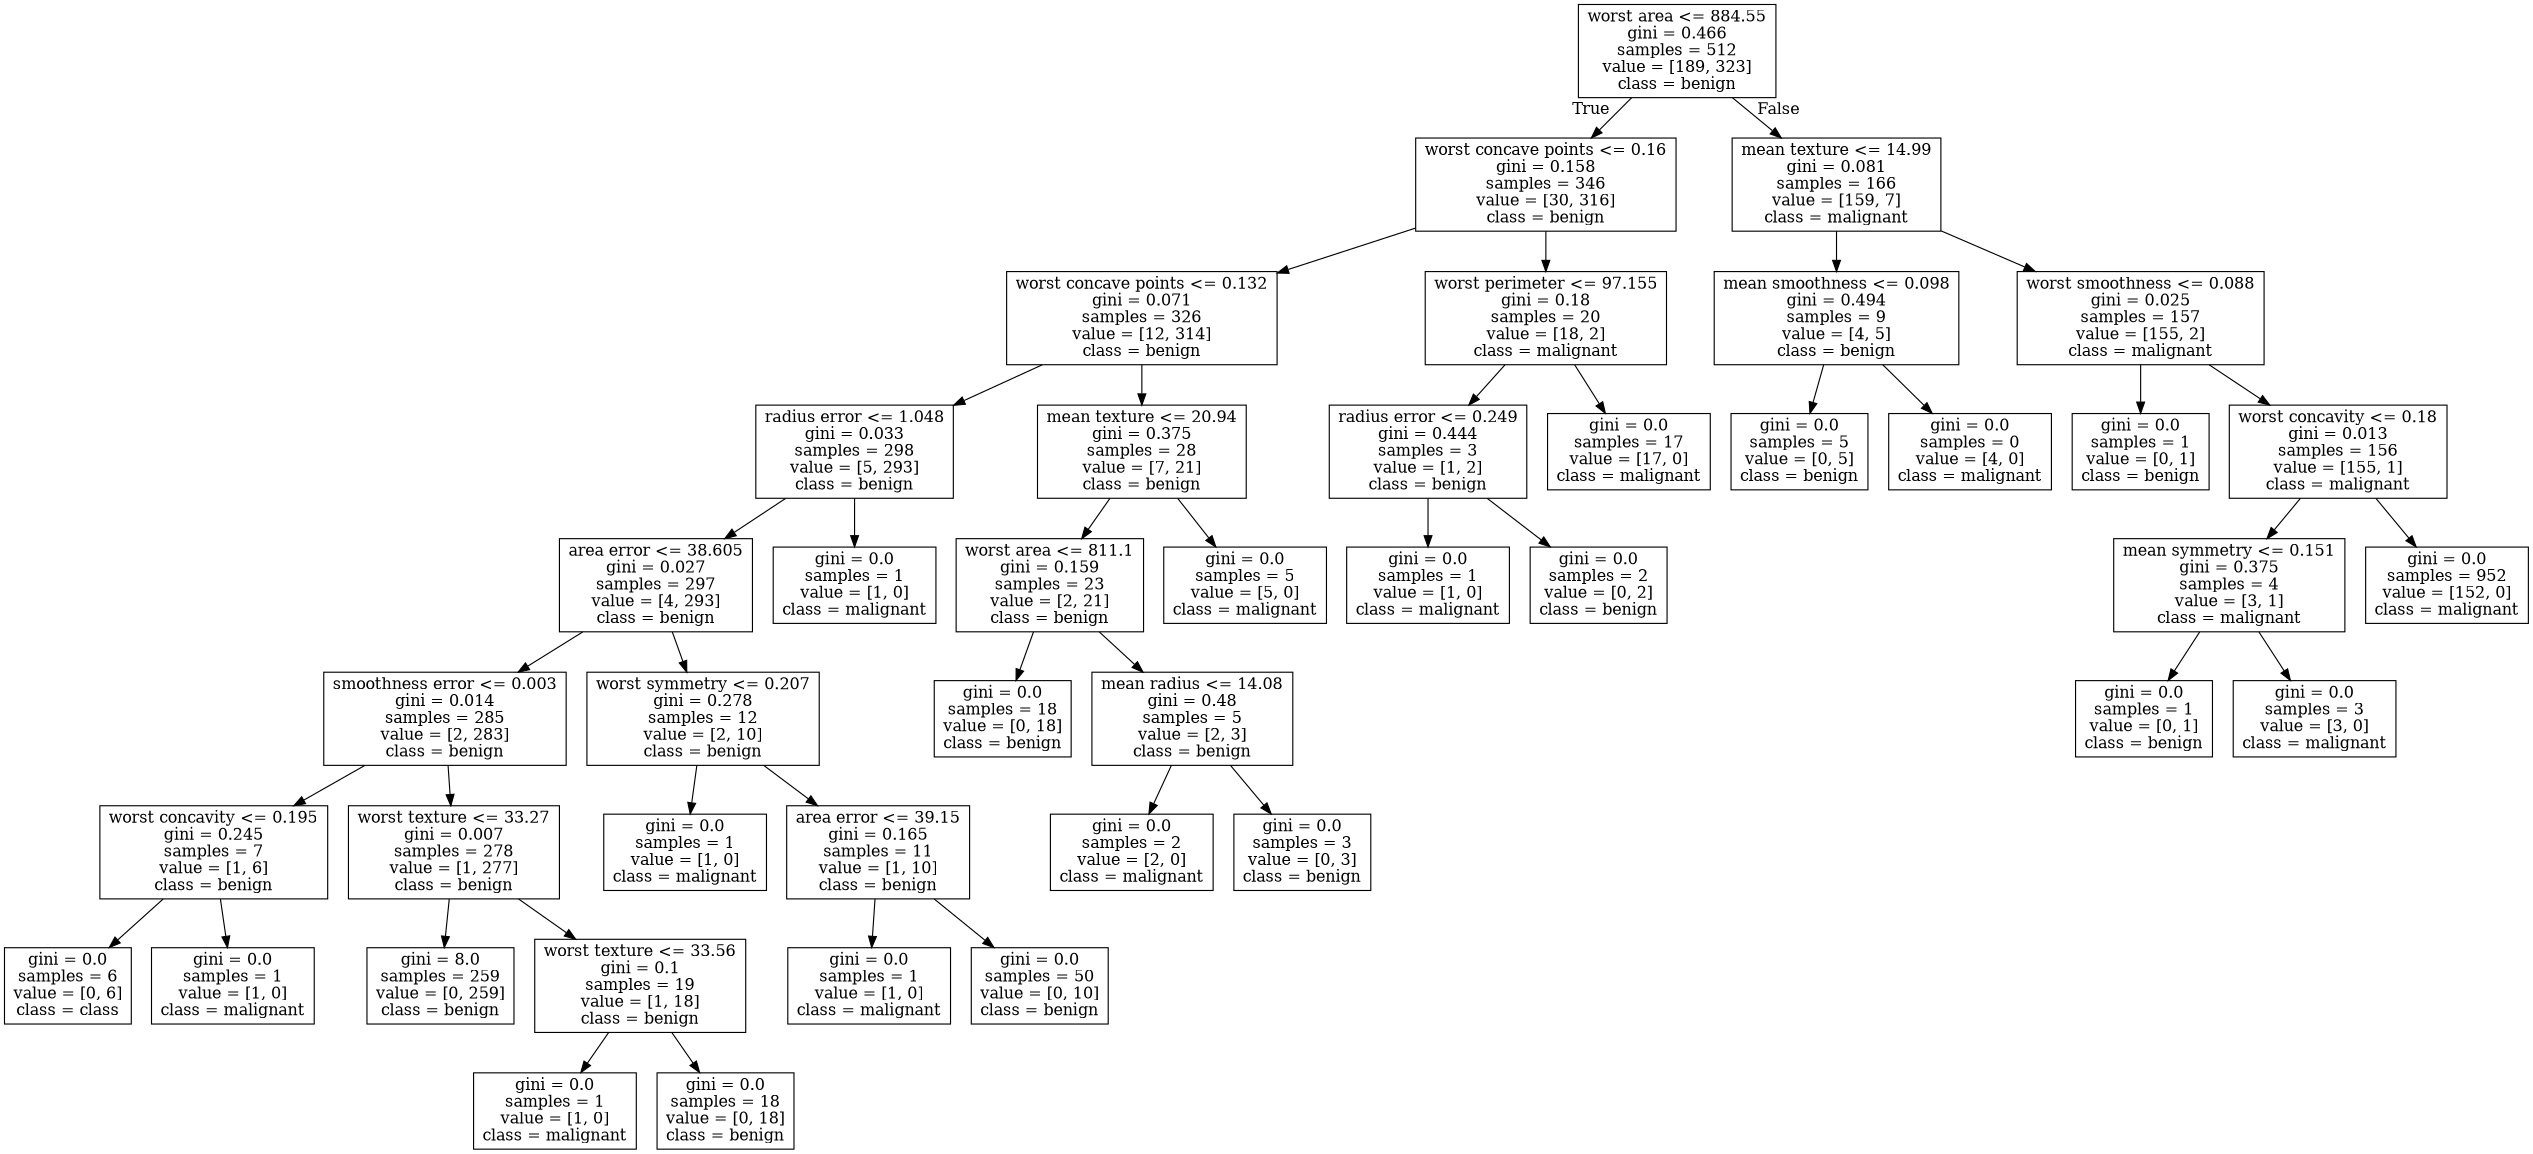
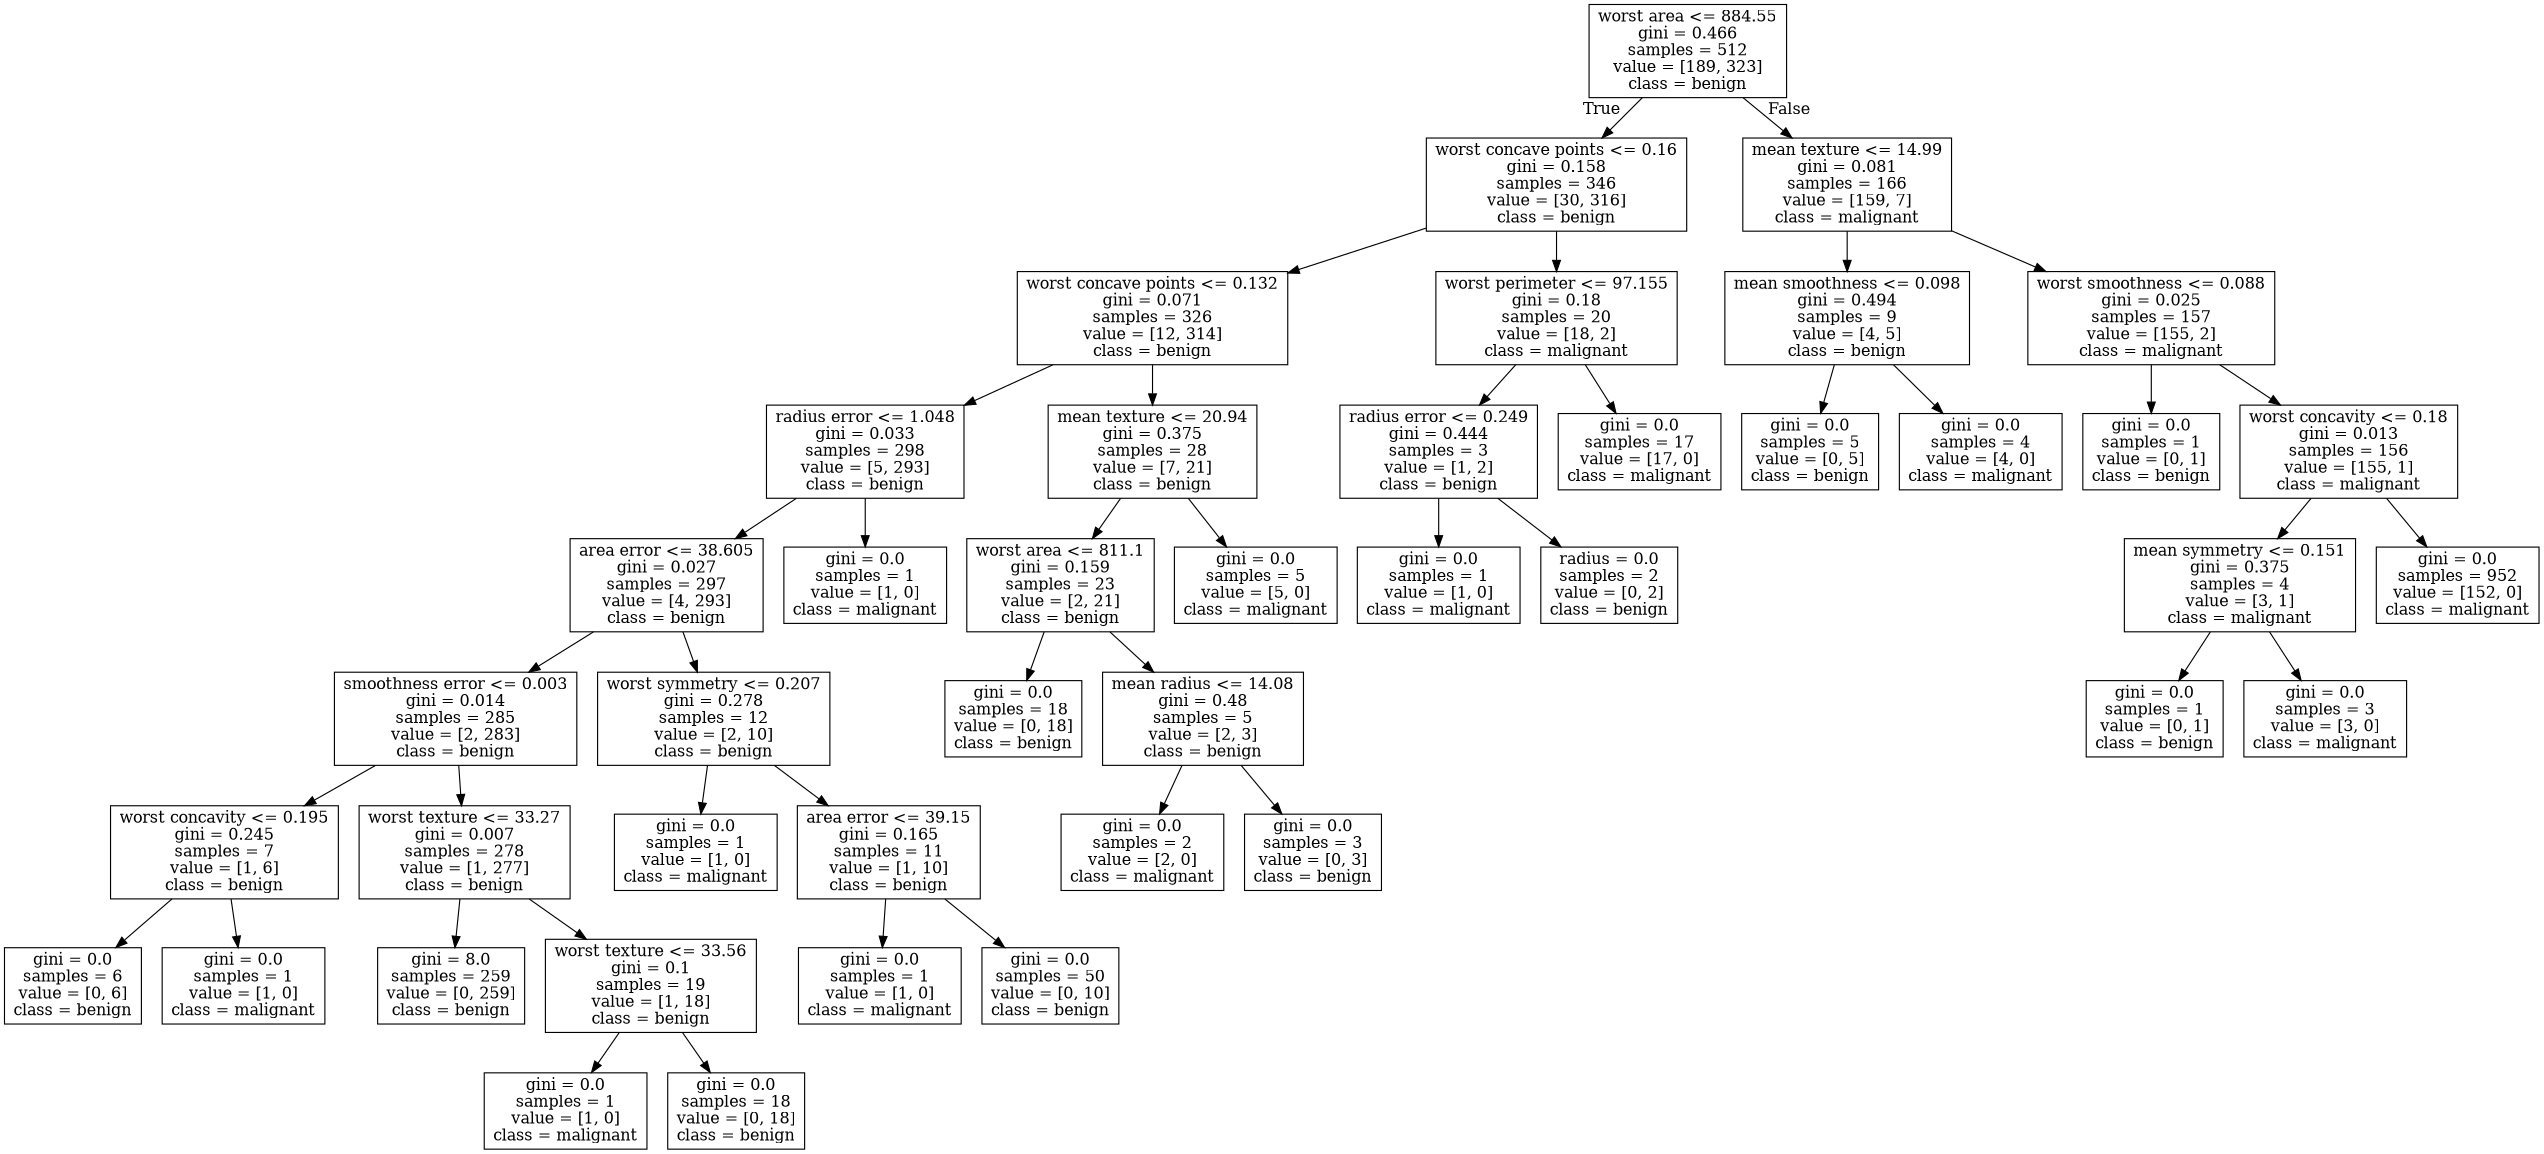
node "gini = 0.0 samples = 0 value = [4, 0] class = malignant": label "gini = 0.0 samples = 0 value = [4, 0] class = malignant" -> "gini = 0.0 samples = 4 value = [4, 0] class = malignant"
node "gini = 0.0 samples = 2 value = [0, 2] class = benign": label "gini = 0.0 samples = 2 value = [0, 2] class = benign" -> "radius = 0.0 samples = 2 value = [0, 2] class = benign"
node "gini = 0.0 samples = 6 value = [0, 6] class = class": label "gini = 0.0 samples = 6 value = [0, 6] class = class" -> "gini = 0.0 samples = 6 value = [0, 6] class = benign"
